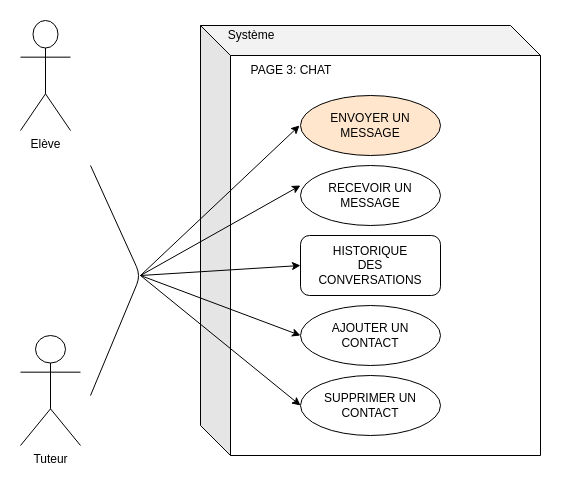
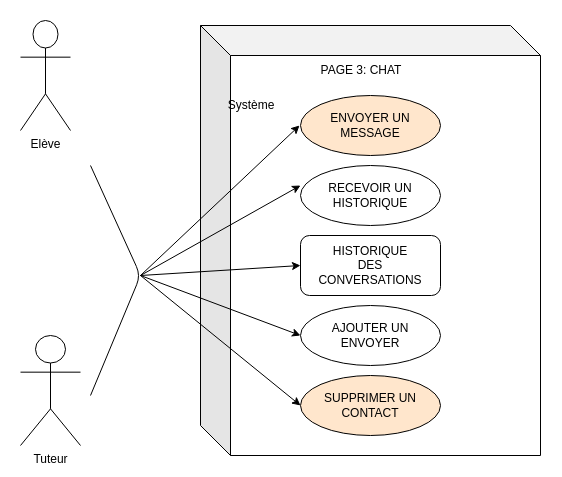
node "Système": moved (252, 36) -> (252, 106)
node "PAGE 3: CHAT": moved (292, 71) -> (362, 71)
node "RECEVOIR UN MESSAGE": label "RECEVOIR UN MESSAGE" -> "RECEVOIR UN HISTORIQUE"
node "AJOUTER UN CONTACT": label "AJOUTER UN CONTACT" -> "AJOUTER UN ENVOYER"
node "SUPPRIMER UN CONTACT": fillcolor #ffffff -> #ffe6cc
